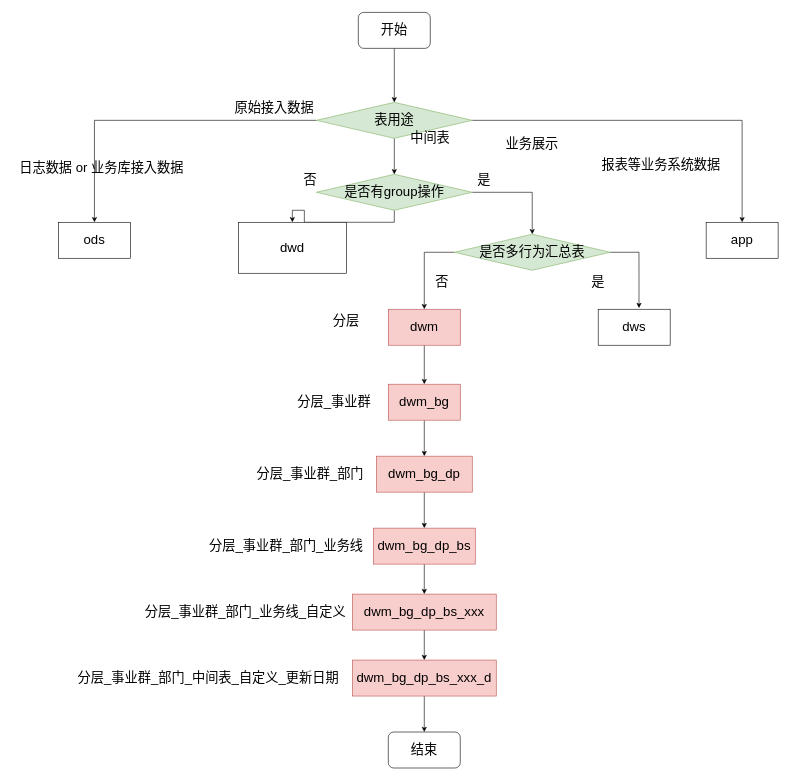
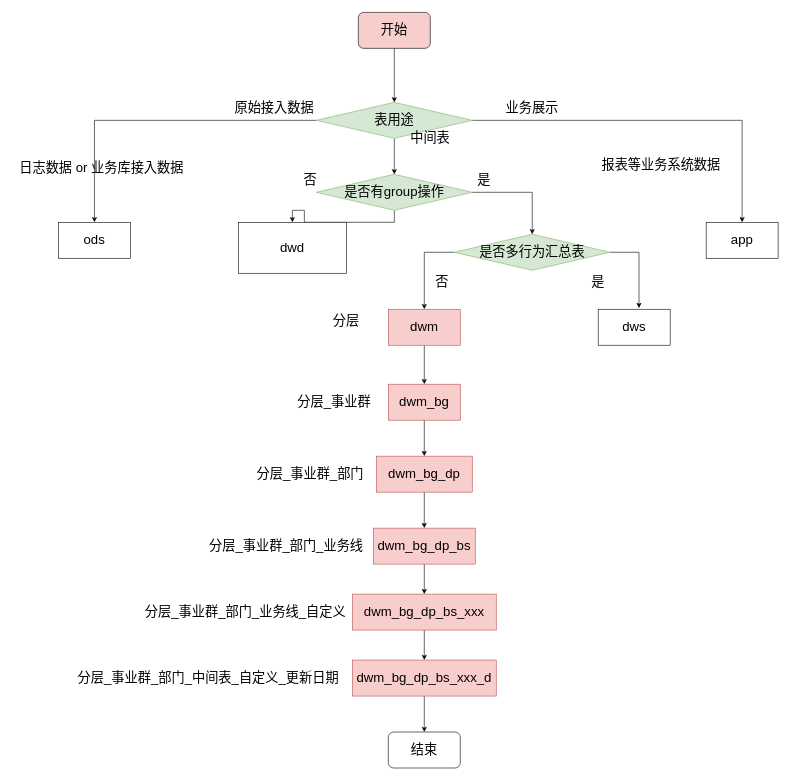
node "开始": fillcolor #ffffff -> #f8cecc
node "业务展示": moved (533, 144) -> (533, 108)
